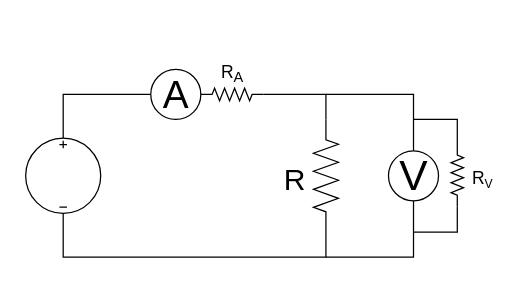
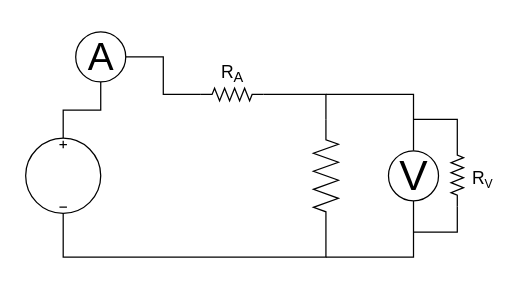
node "A": moved (176, 94) -> (101, 57)
node "R": removed
